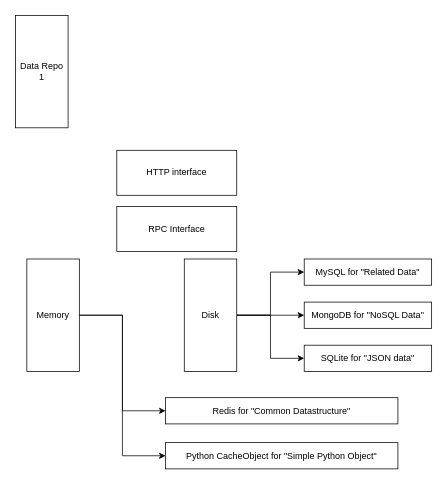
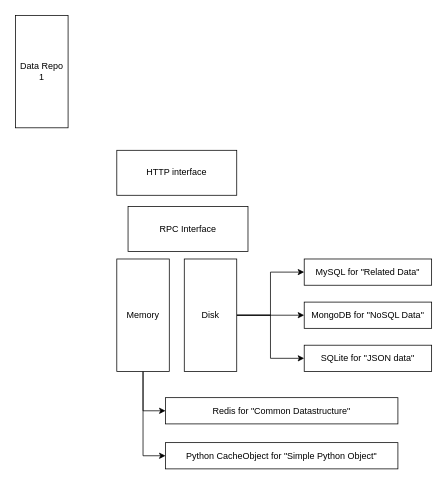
node "RPC Interface": moved (177, 229) -> (188, 229)
node "Memory": moved (53, 315) -> (143, 315)
